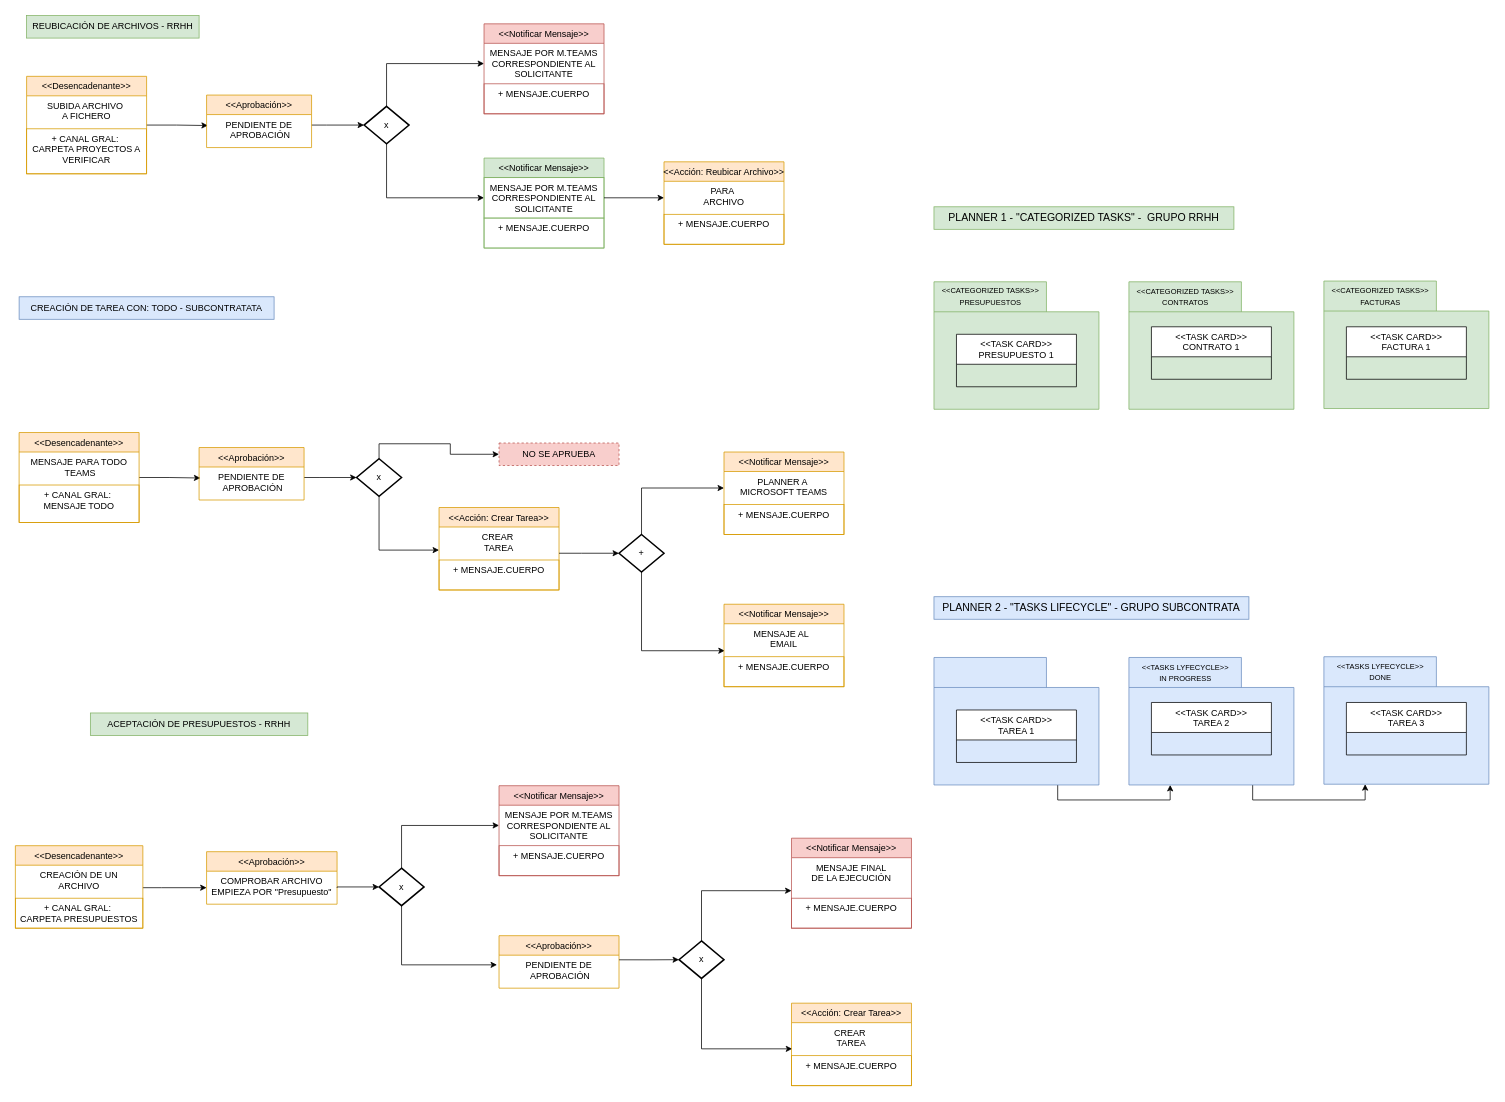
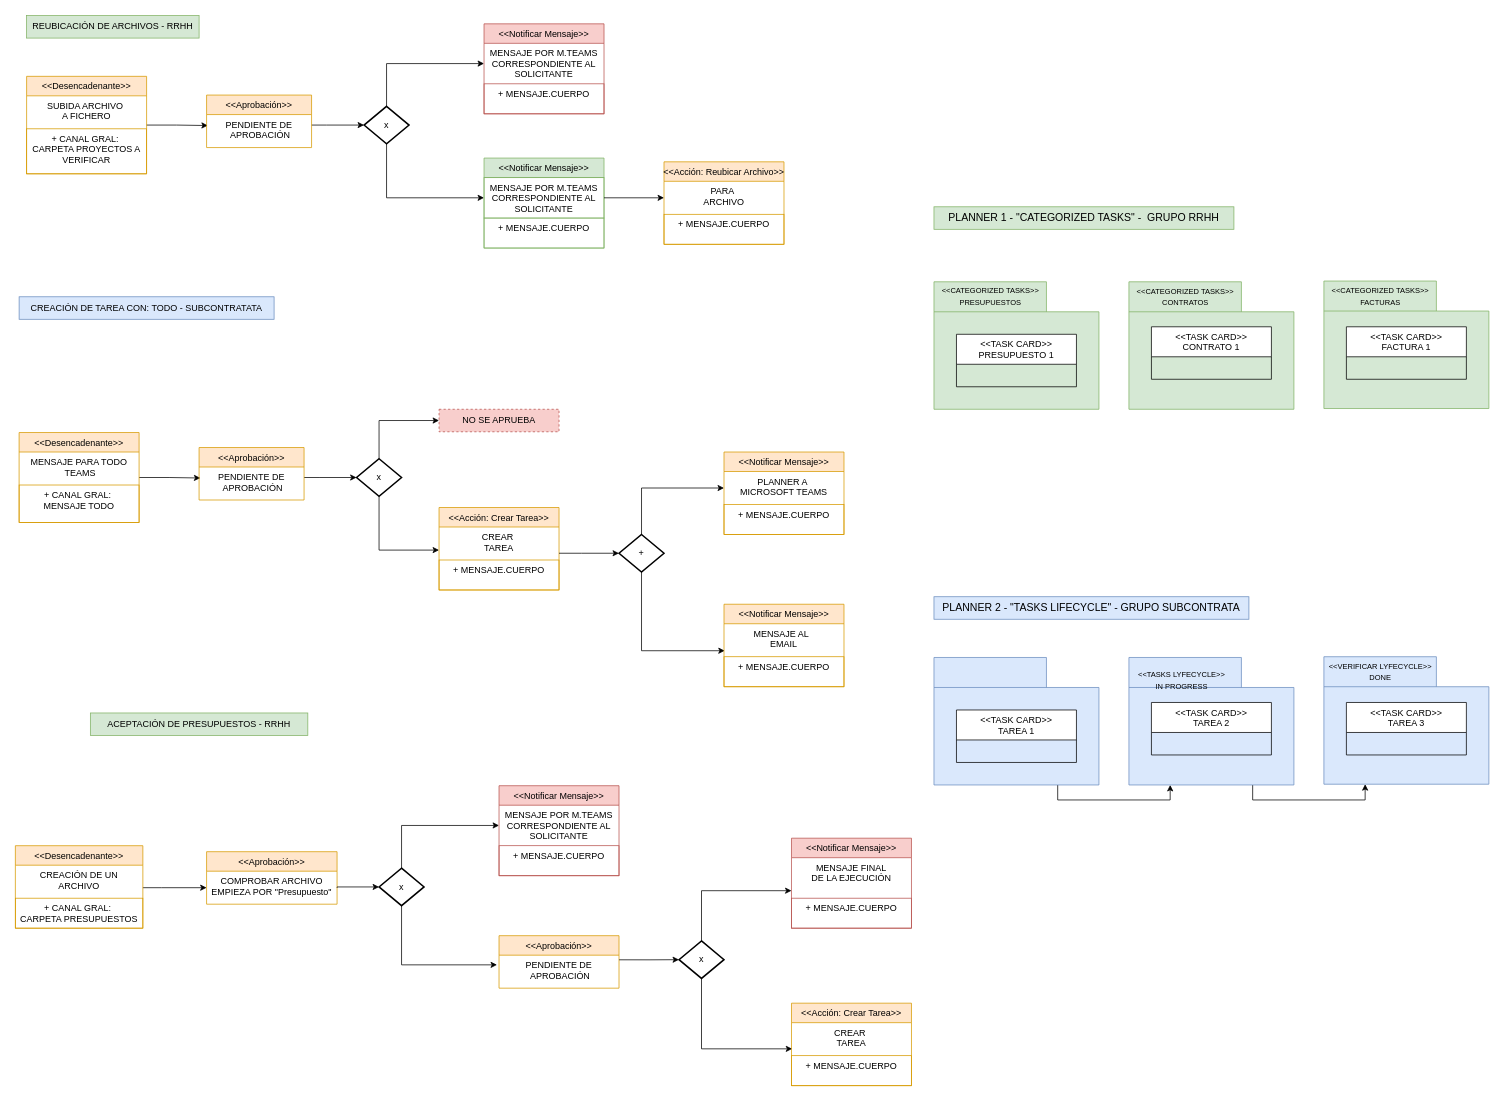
node "NO SE APRUEBA": moved (559, 454) -> (499, 420)
node "<<TASKS LYFECYCLE>> IN PROGRESS": moved (1185, 672) -> (1182, 680)
node "<<TASKS LYFECYCLE>> DONE": label "<<TASKS LYFECYCLE>> DONE" -> "<<VERIFICAR LYFECYCLE>> DONE"
